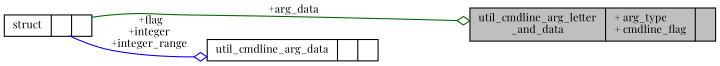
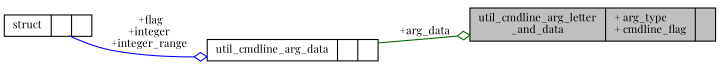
edge "struct" -> "util_cmdline_arg_letter": now "util_cmdline_arg_data" -> "util_cmdline_arg_letter"
